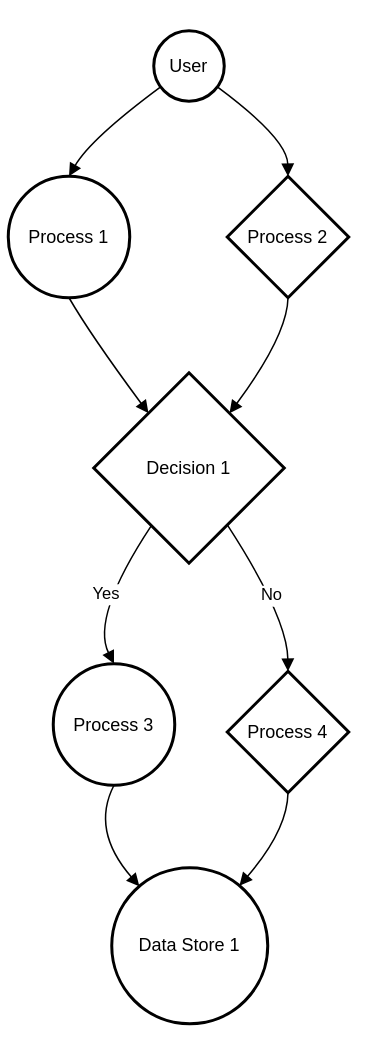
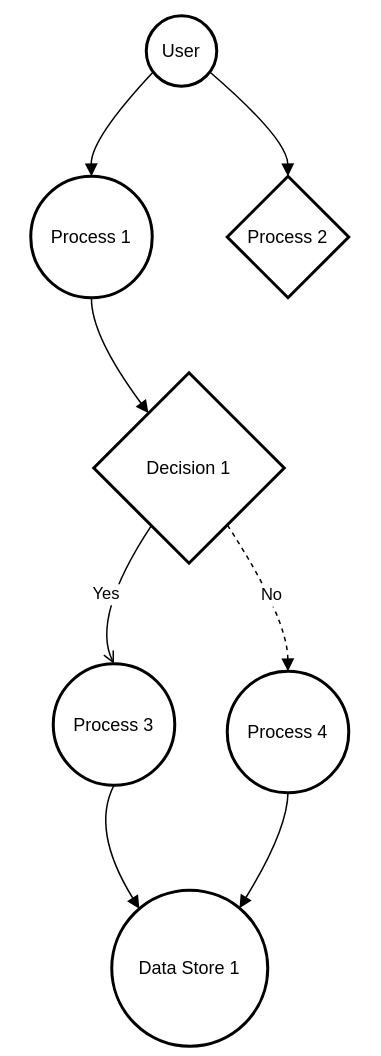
node "User": moved (189, 66) -> (182, 51)
node "Process 1": moved (69, 237) -> (92, 237)
edge "Process 2" -> "Decision 1": removed
edge "Decision 1" -> "Process 4": style solid -> dashed
edge "Decision 1" -> "Process 3": arrowhead block -> open
node "Process 4": shape diamond -> ellipse
node "Data Store 1": moved (190, 946) -> (190, 968)
